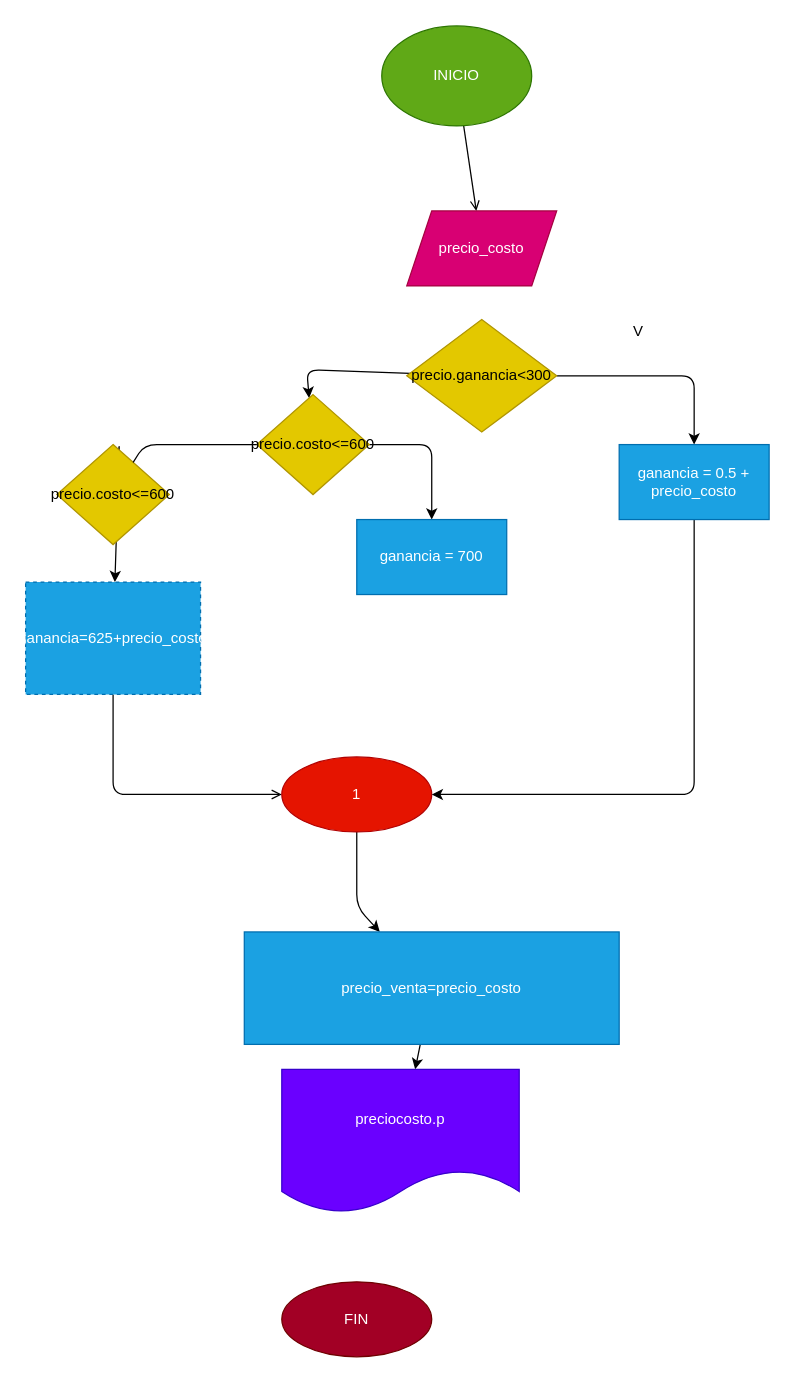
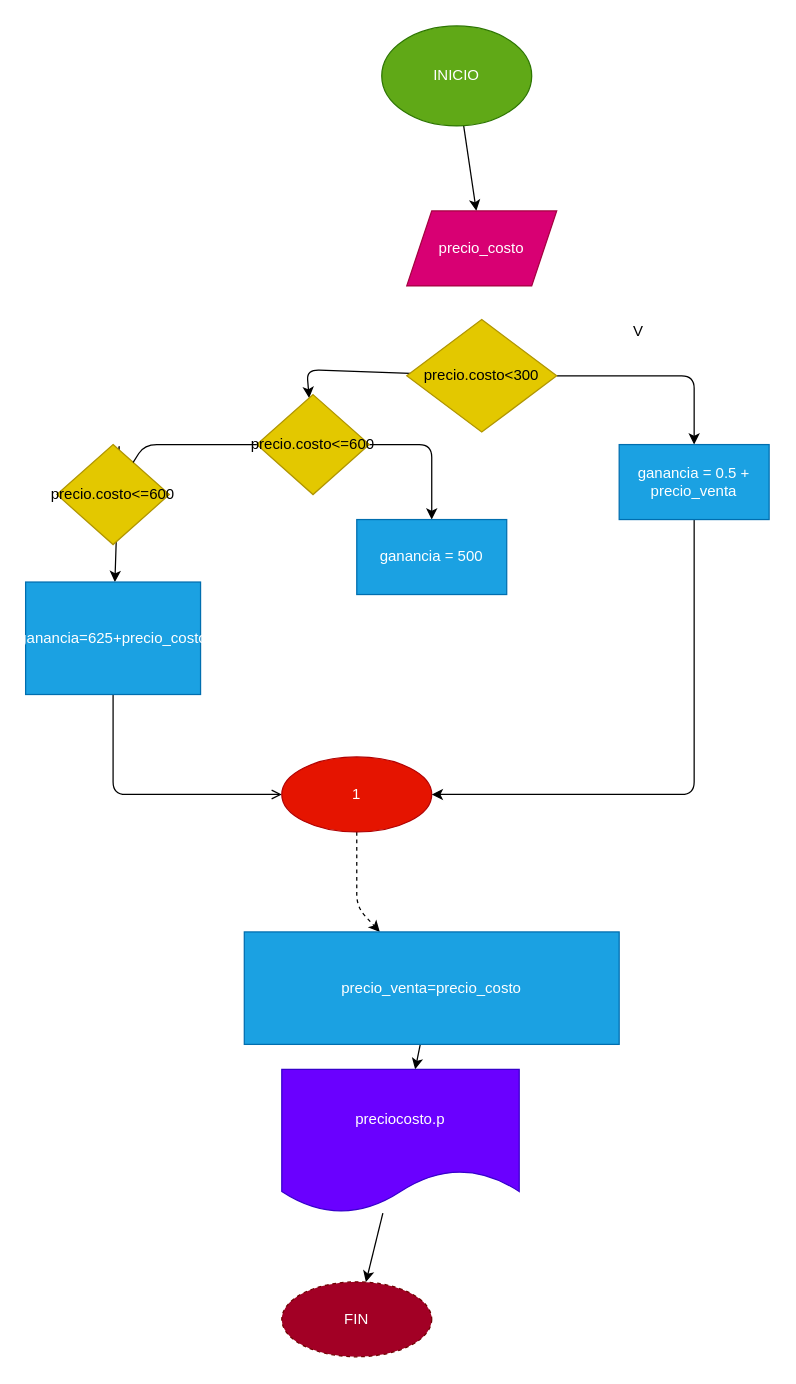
edge "INICIO" -> "precio_costo": arrowhead open -> classic
node "precio.ganancia<300": label "precio.ganancia<300" -> "precio.costo<300"
node "ganancia = 0.5 + precio_costo": label "ganancia = 0.5 + precio_costo" -> "ganancia = 0.5 + precio_venta"
node "ganancia = 700": label "ganancia = 700" -> "ganancia = 500"
node "ganancia=625+precio_costo": style dashed -> solid
edge "1" -> "precio_venta=precio_costo": style solid -> dashed
edge "preciocosto.p" -> "FIN": added
node "FIN": style solid -> dashed
